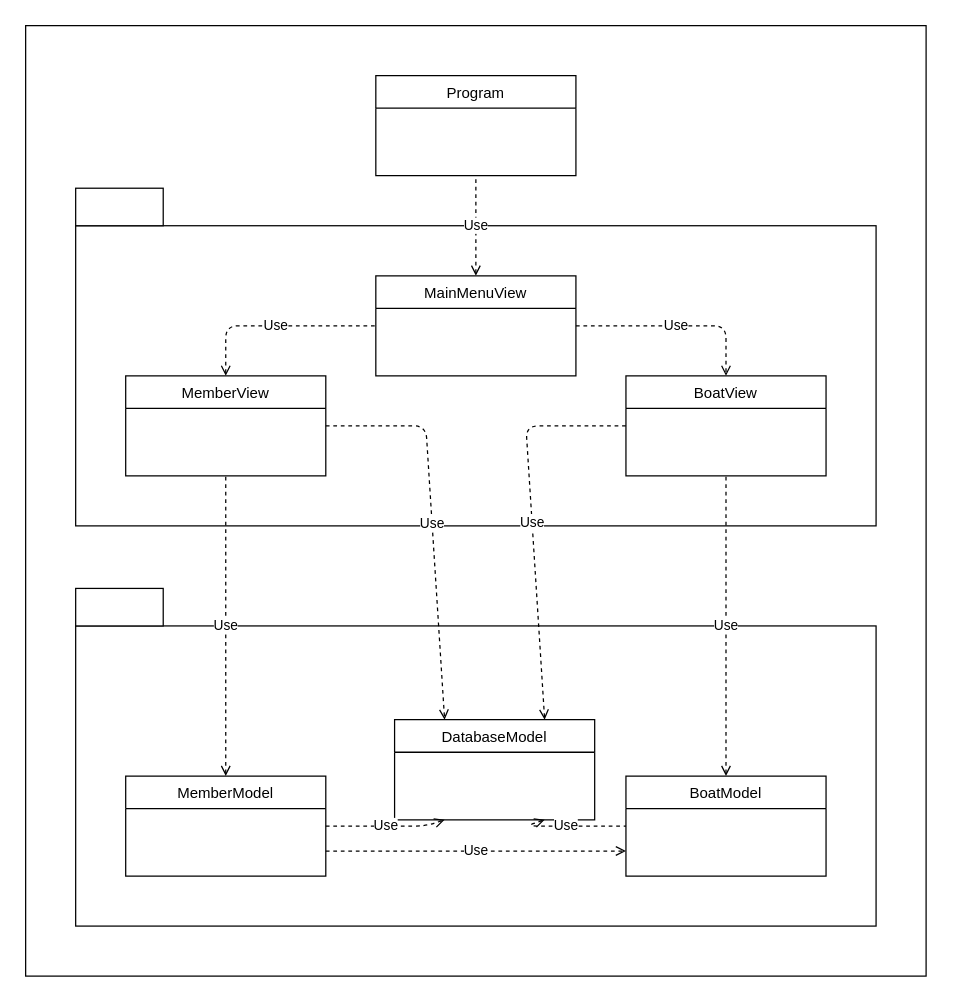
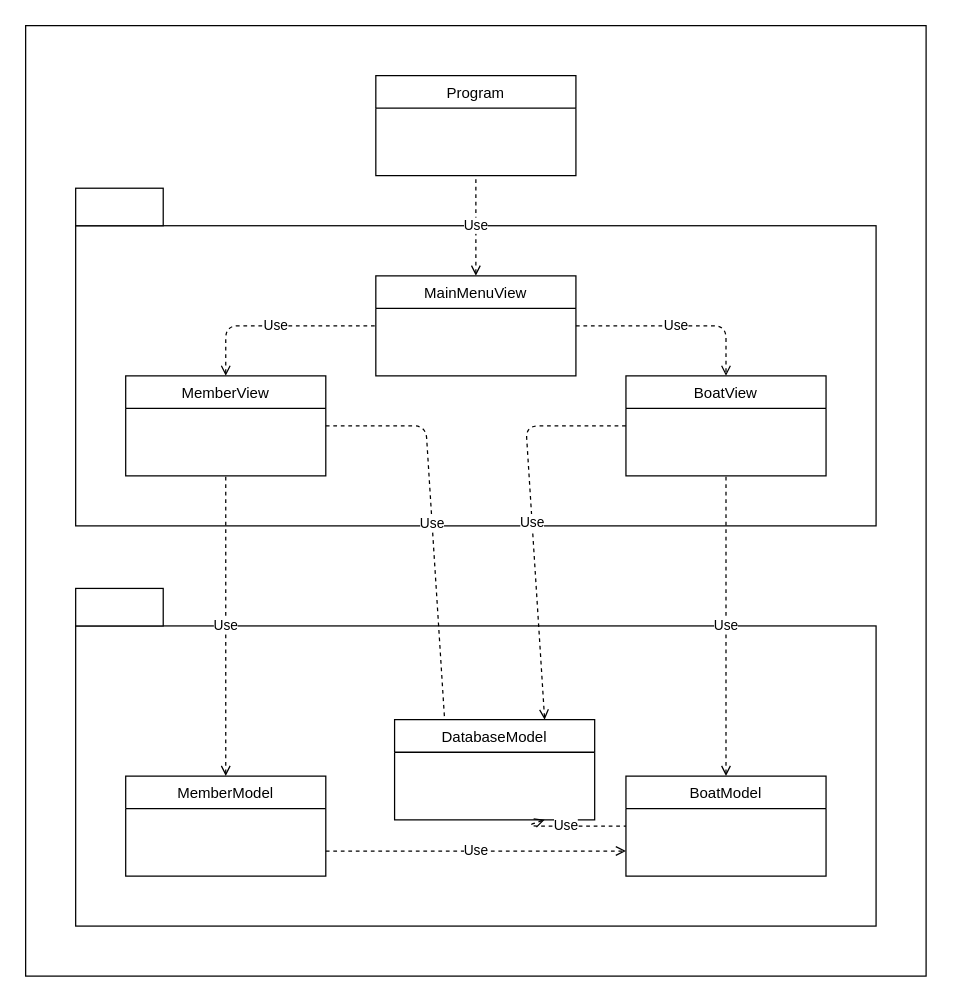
edge "MemberView" -> "DatabaseModel": arrowhead open -> none
edge "MemberModel" -> "DatabaseModel": removed, label "Use"
